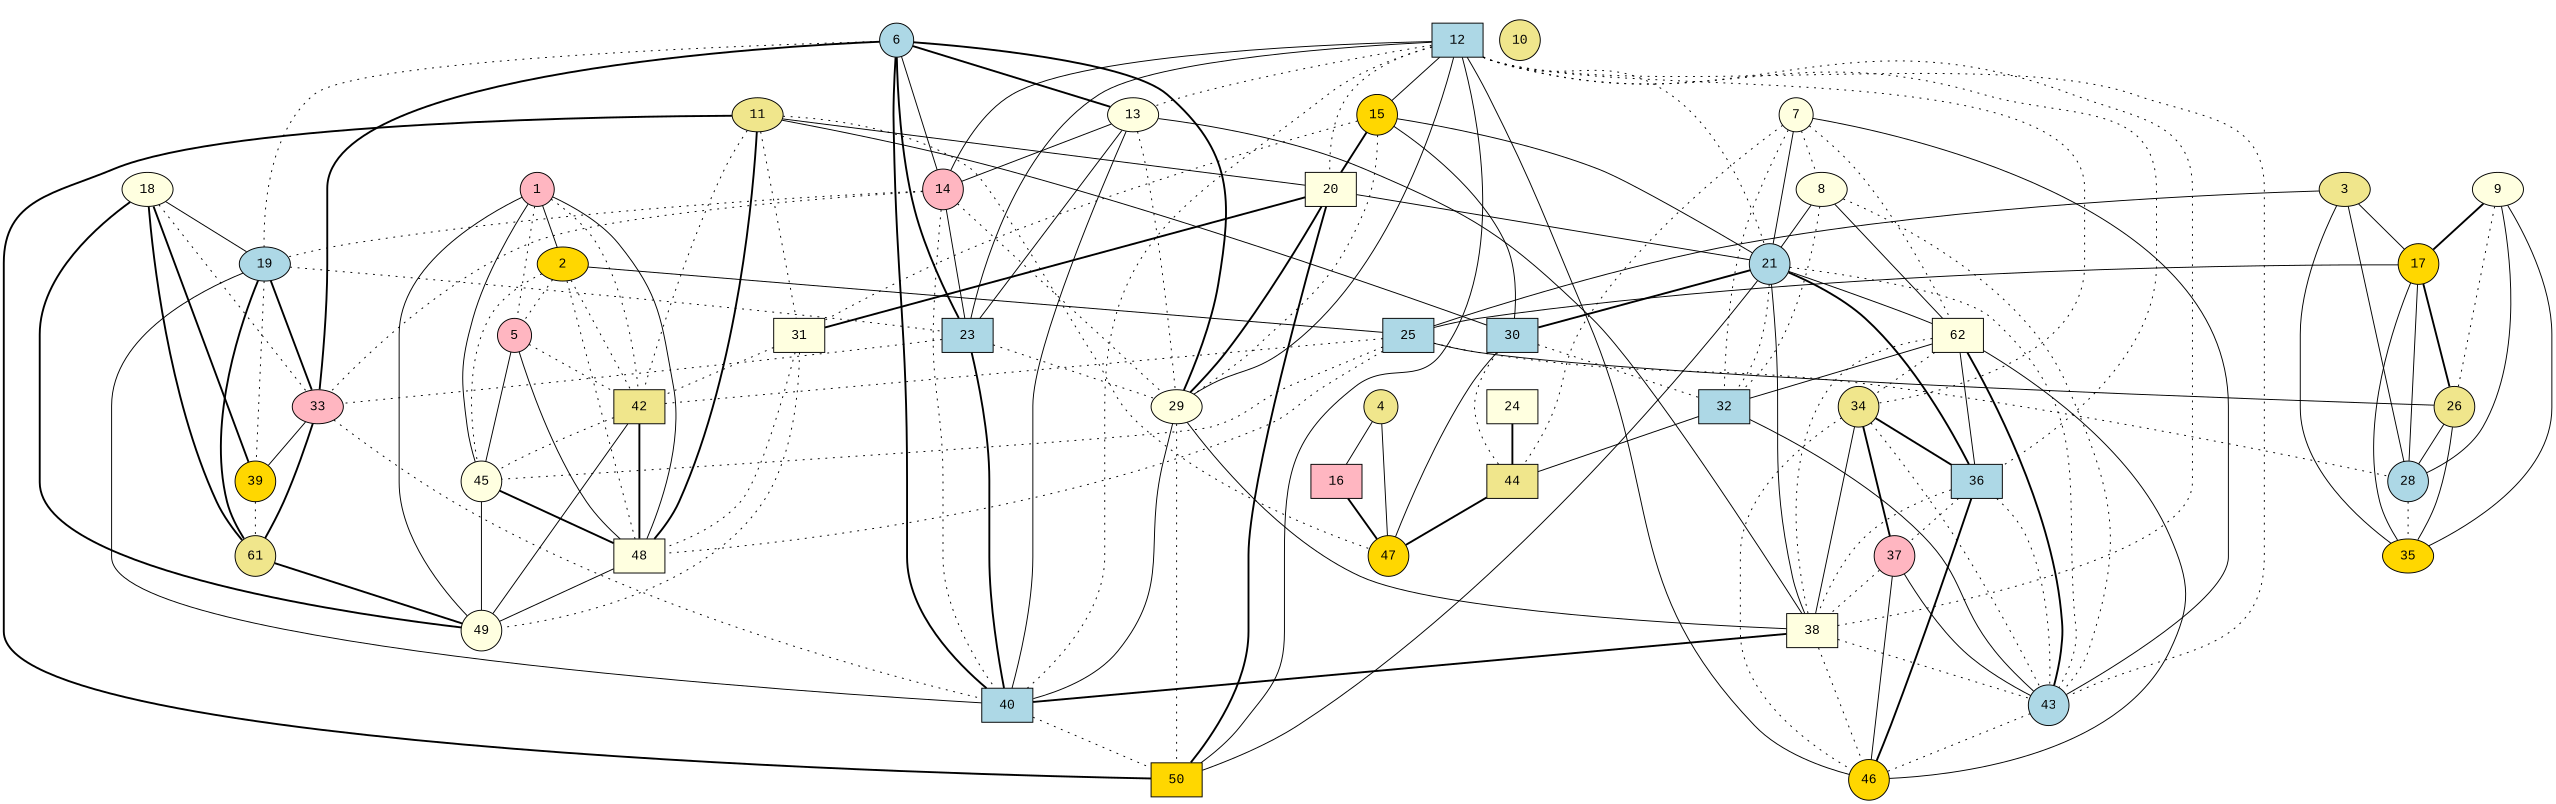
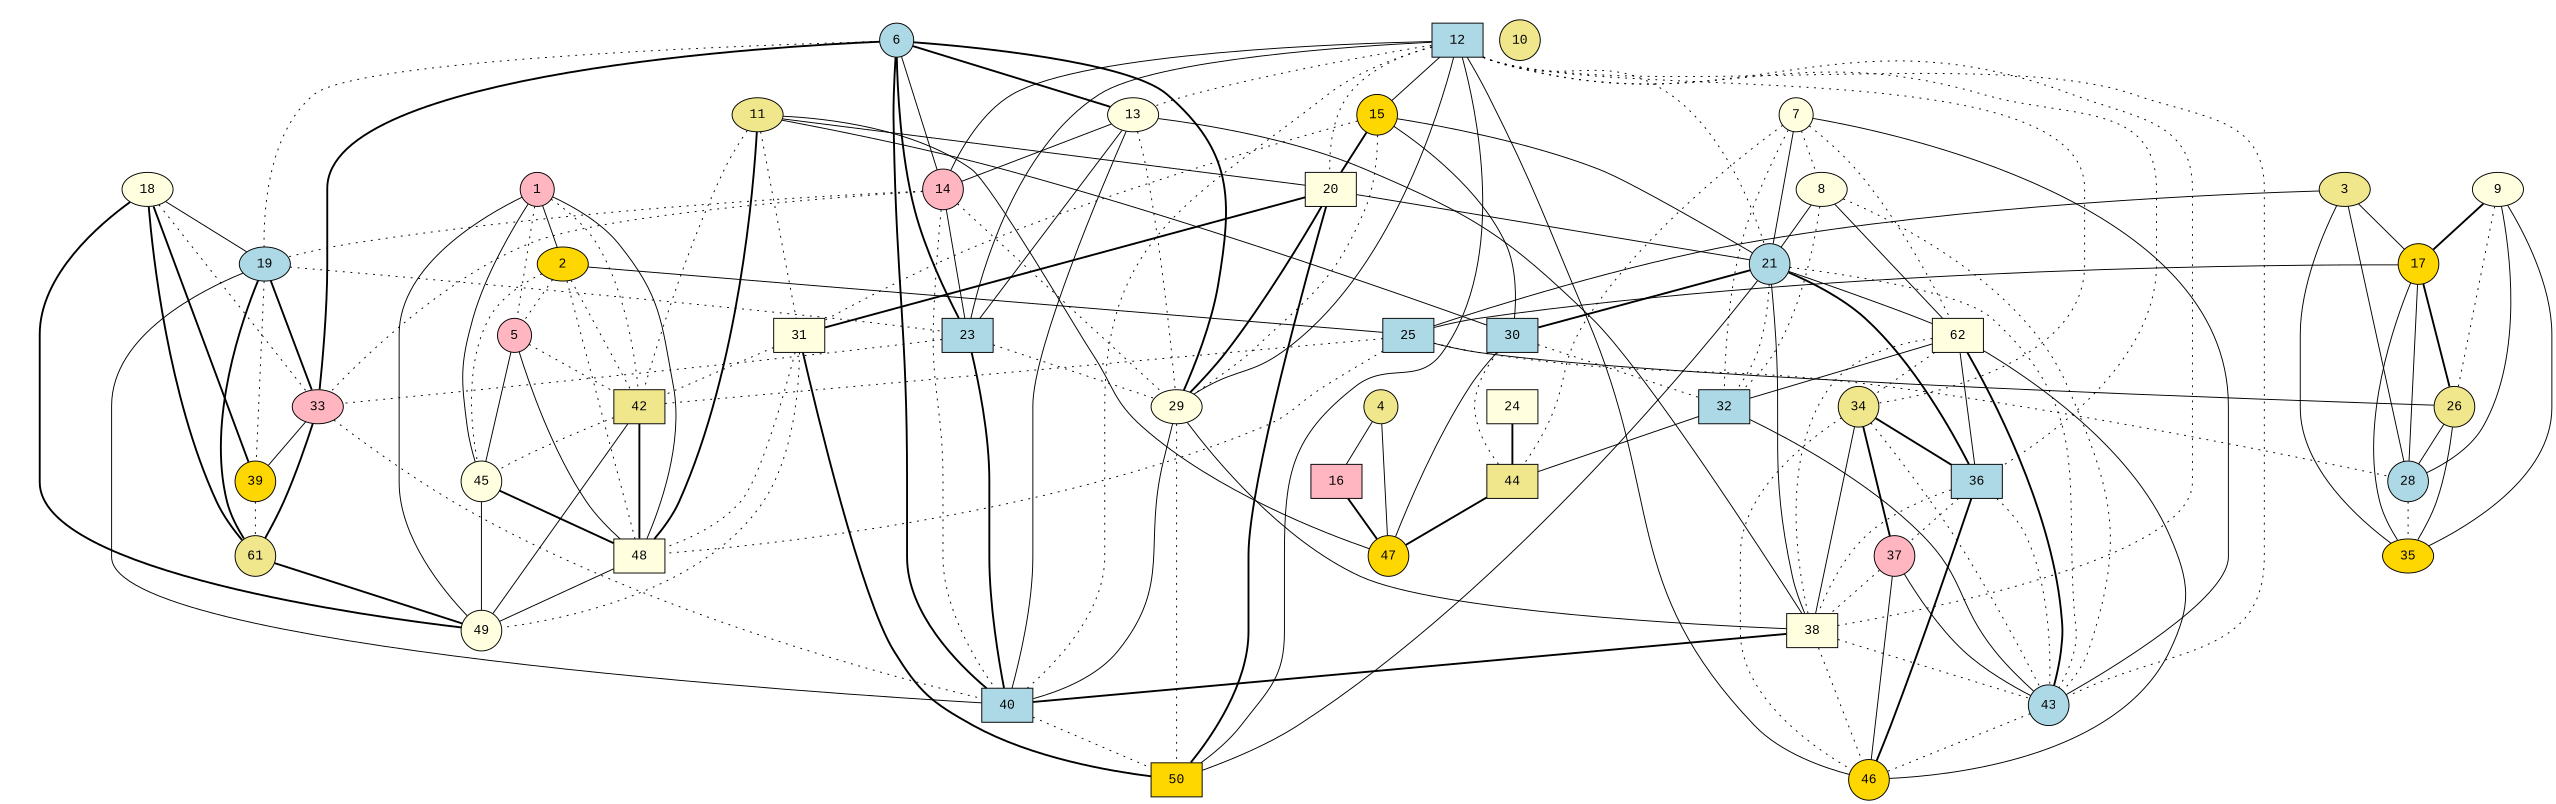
edge "11" -- "47": style dotted -> solid
edge "25" -- "45": removed
edge "11" -- "50": now "31" -- "50"
